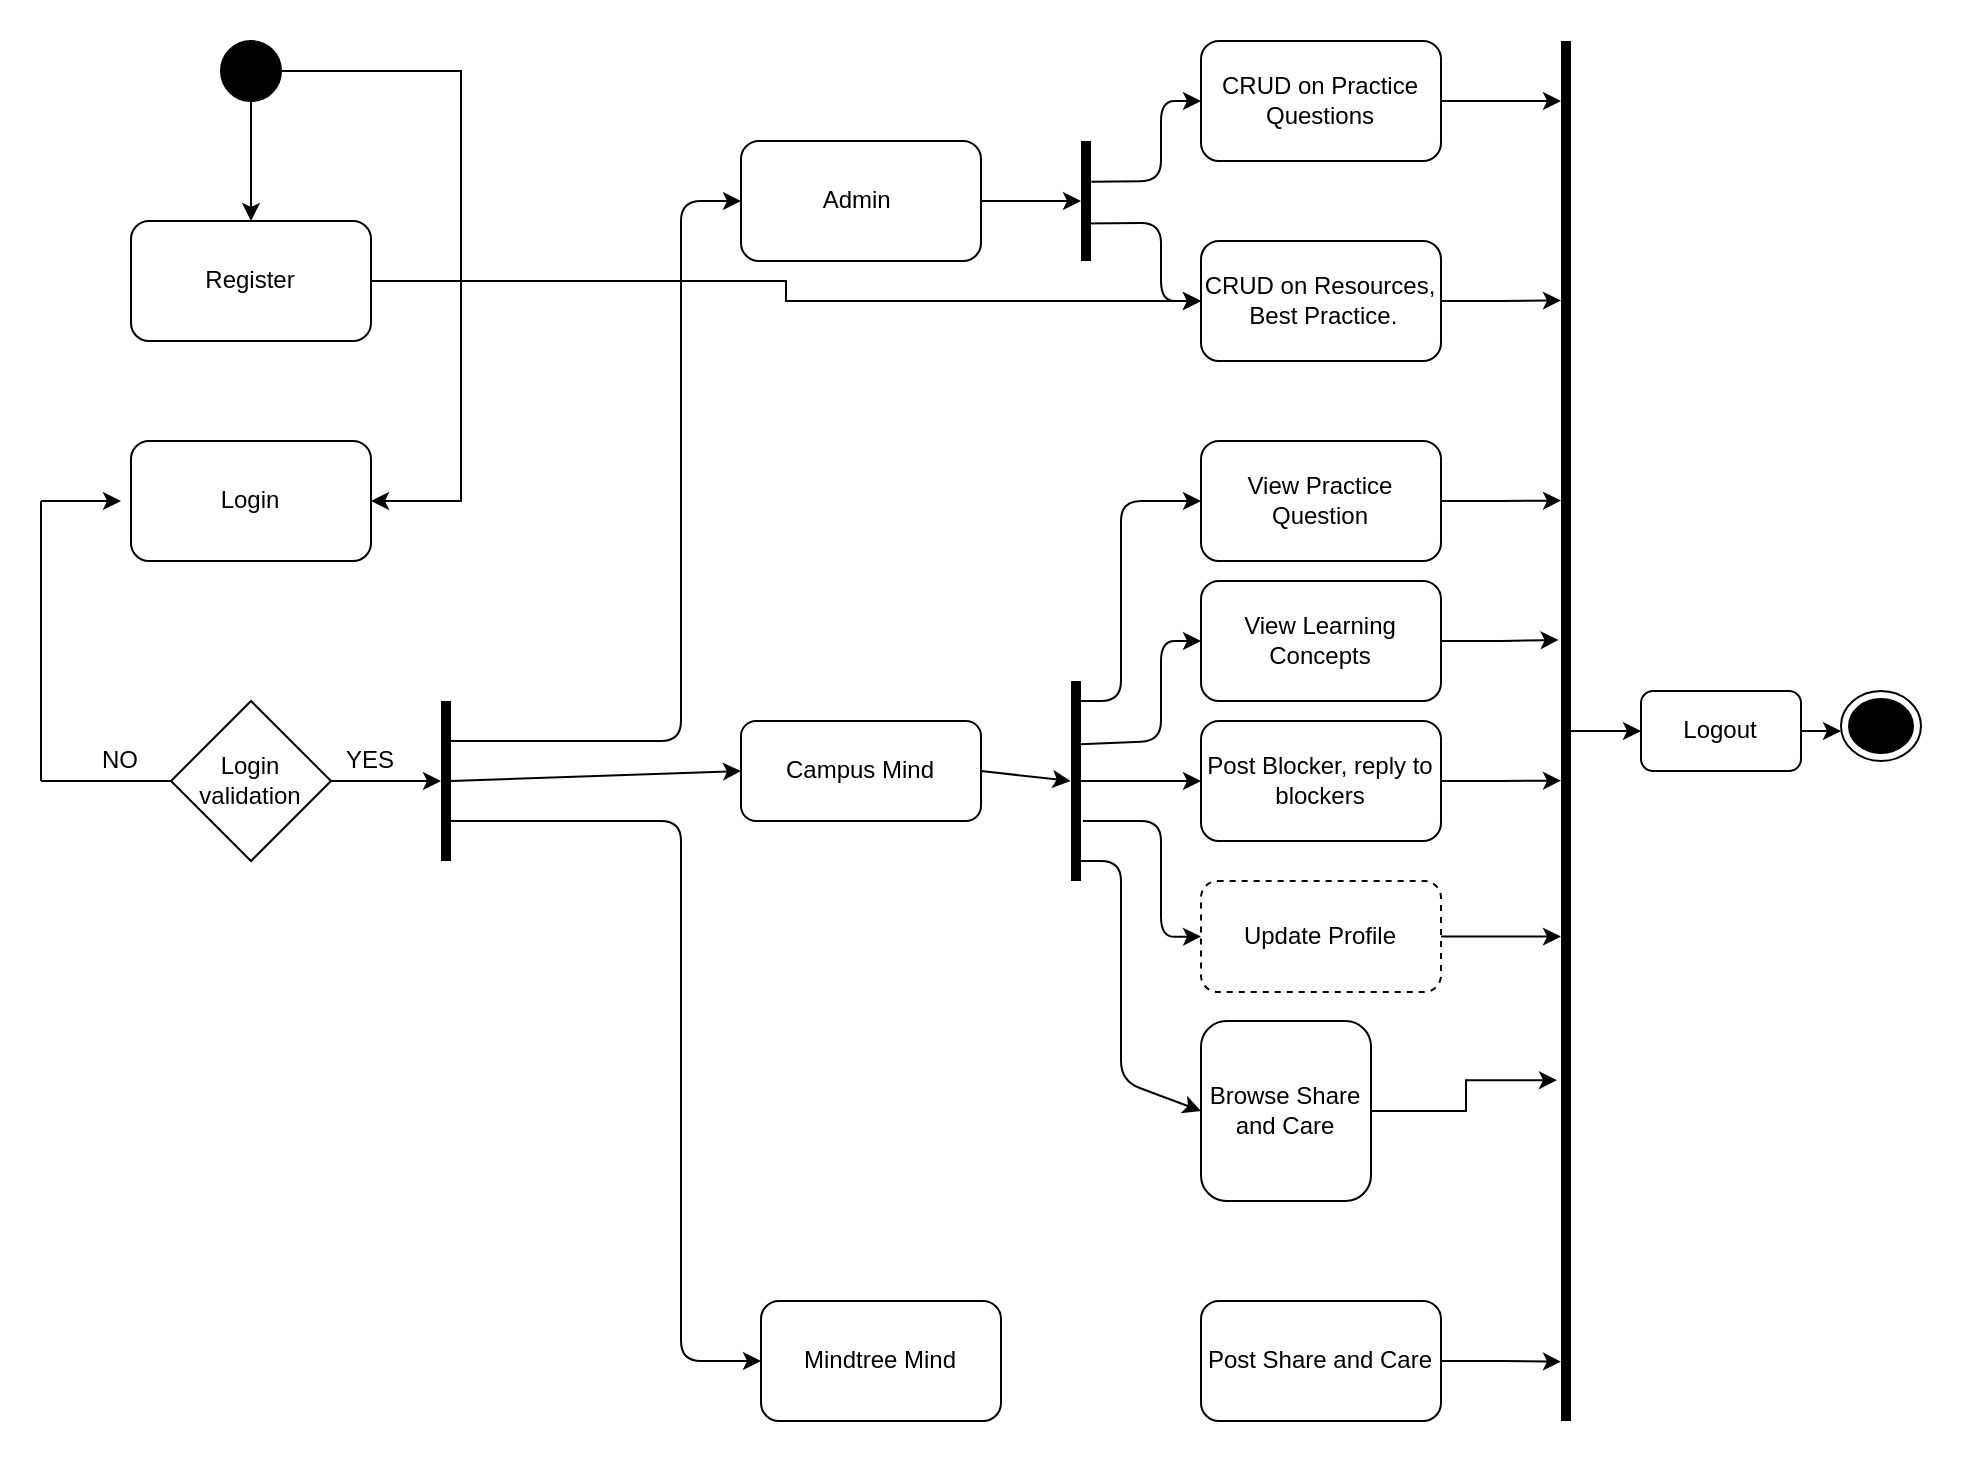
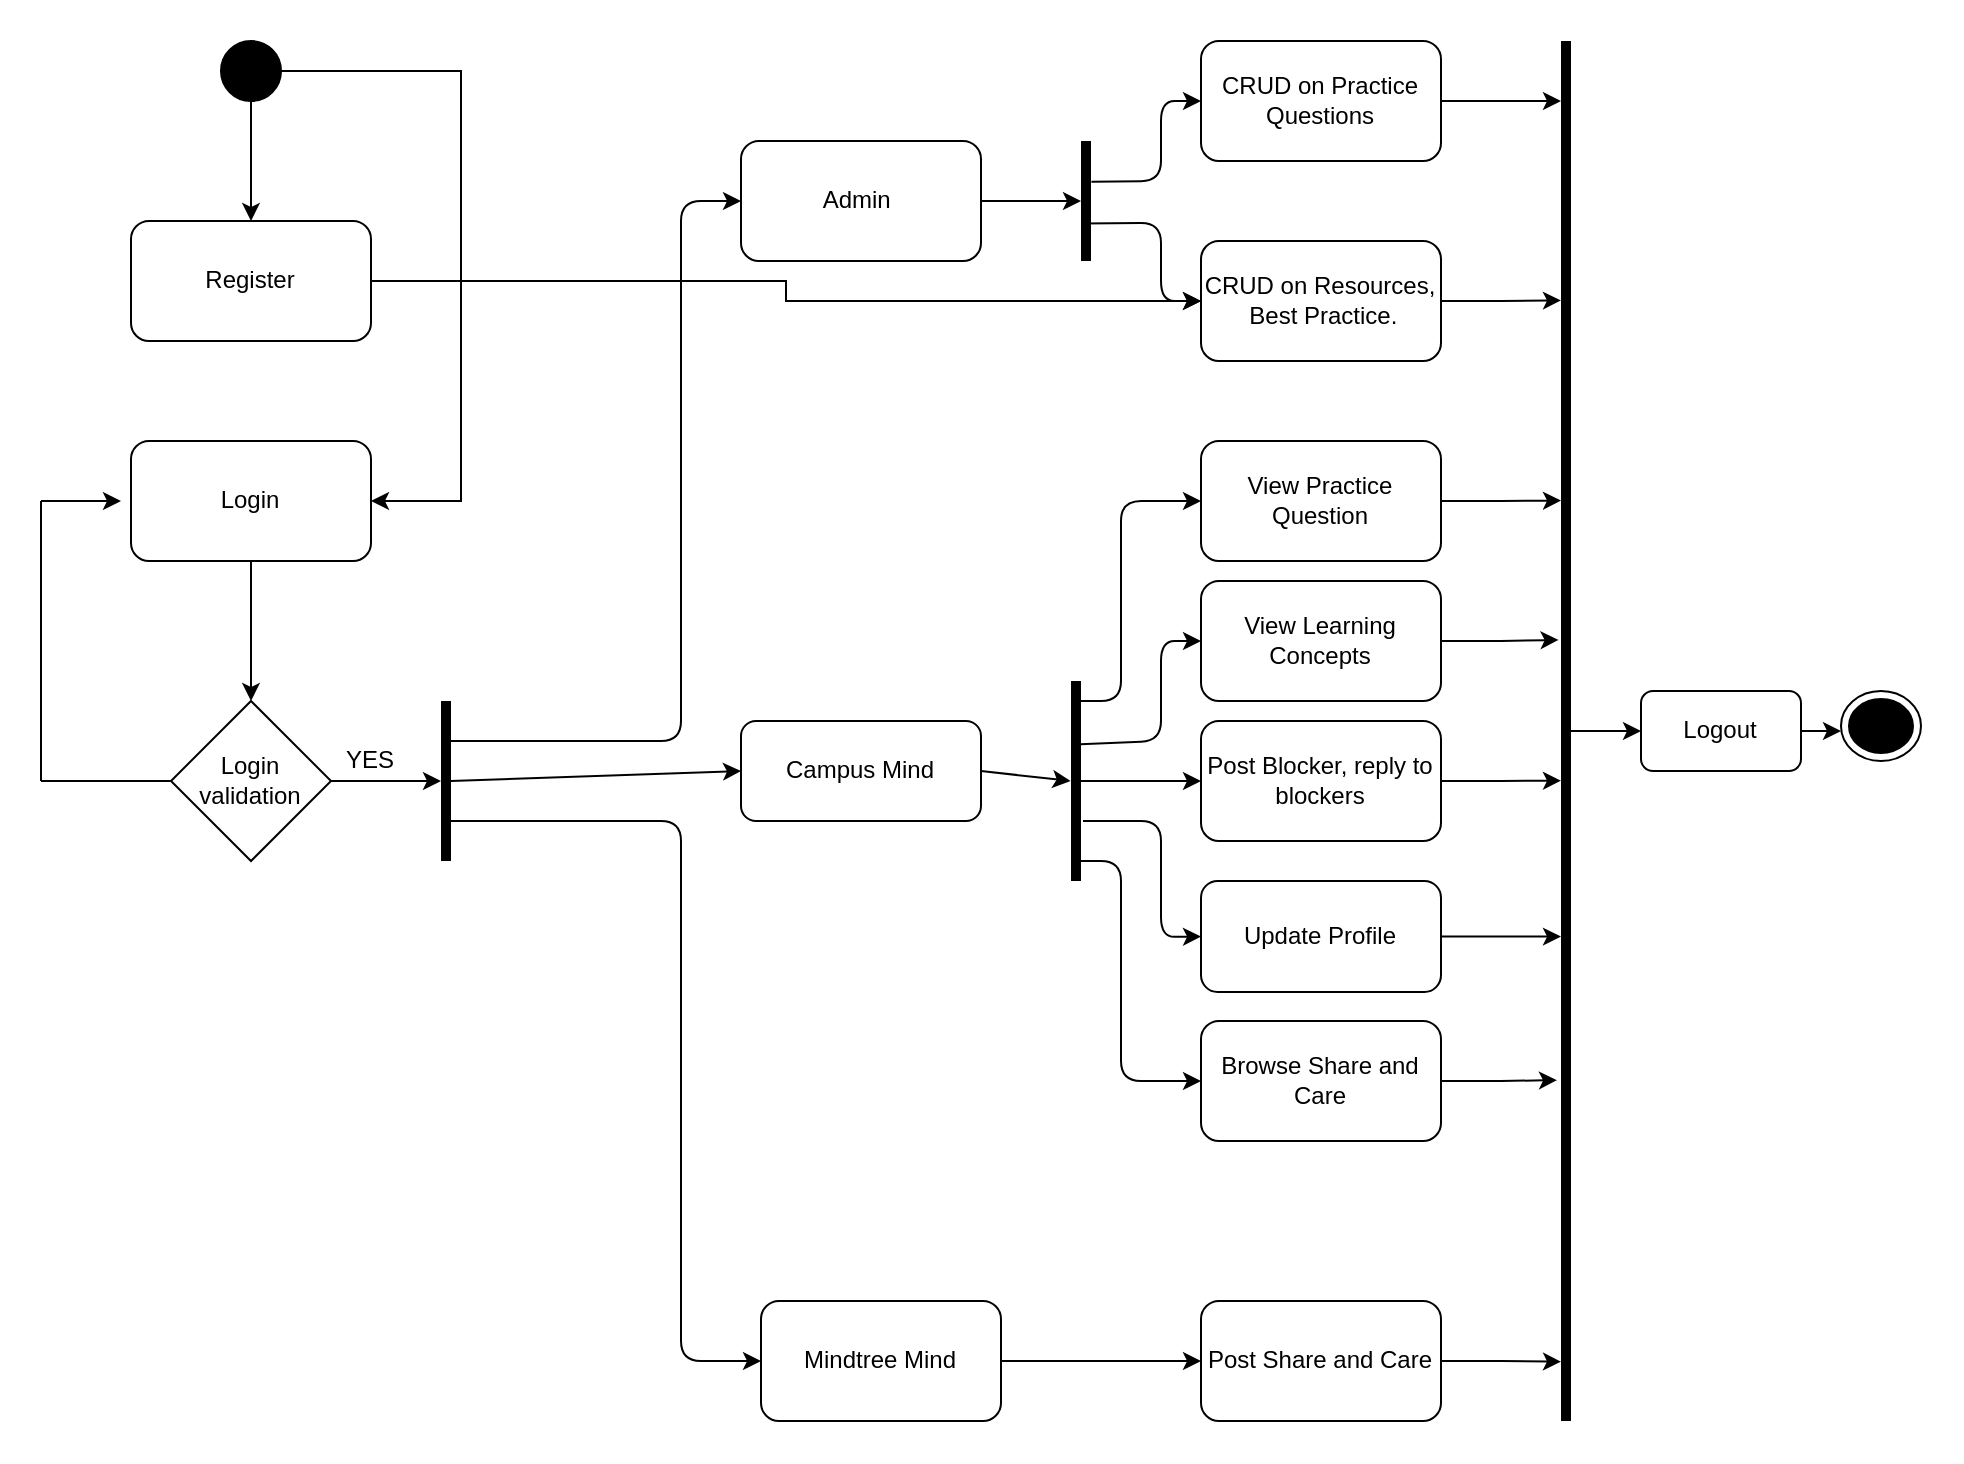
edge "Login" -> "Login validation": added
node "NO": removed
node "Update Profile": style dashed -> solid
node "Browse Share and Care": size 170x180 -> 240x120
edge "Mindtree Mind" -> "Post Share and Care": added
